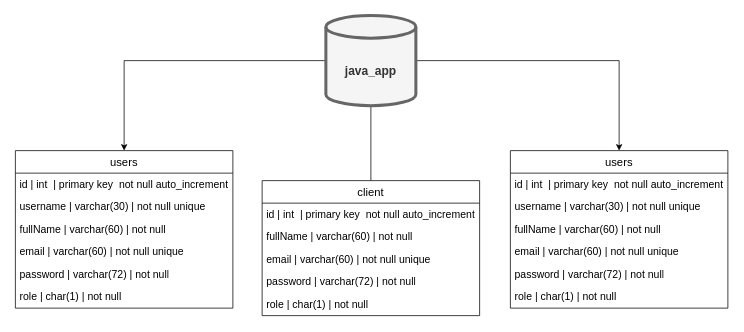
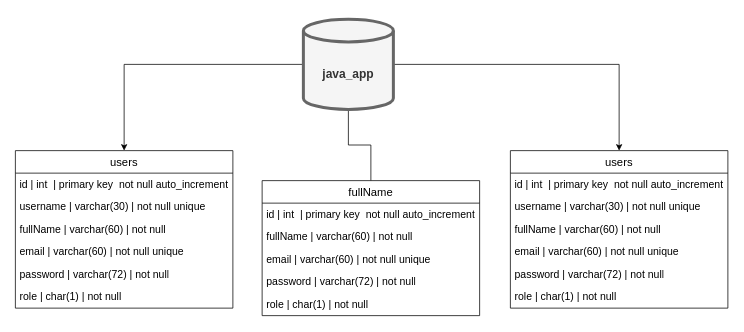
node "java_app": moved (371, 60) -> (348, 64)
node "client": label "client" -> "fullName"
